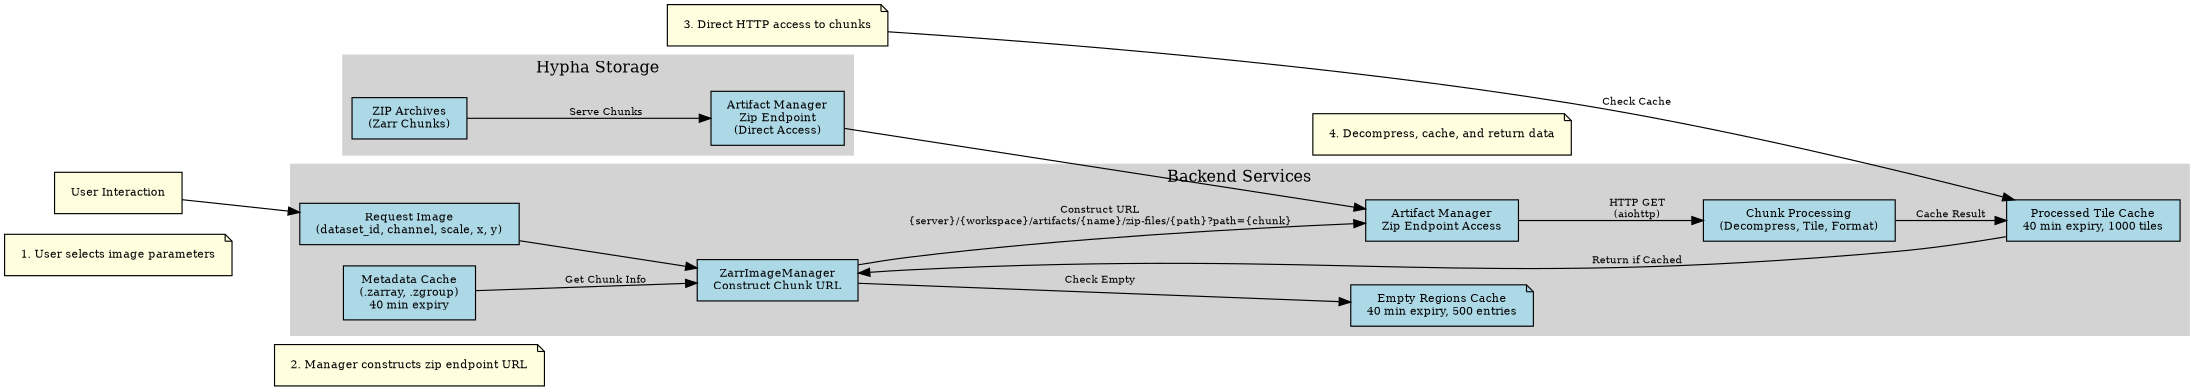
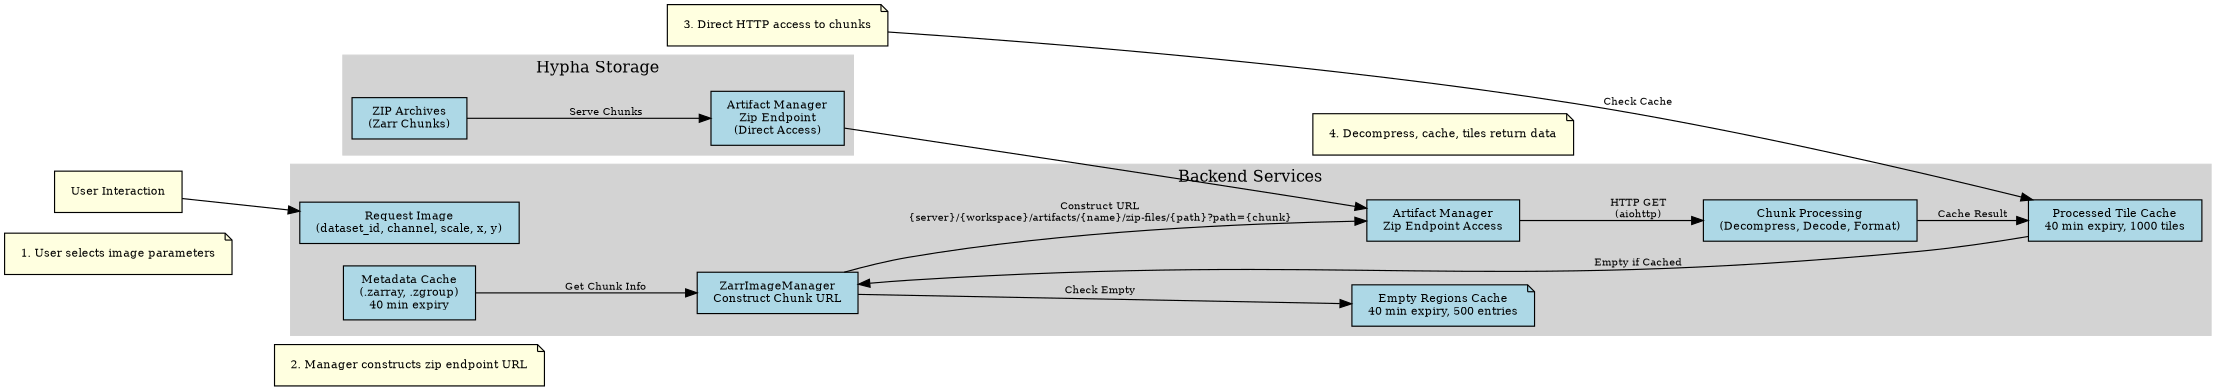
node "4. Decompress, cache, and return data": label "4. Decompress, cache, and return data" -> "4. Decompress, cache, tiles return data"
node "Chunk Processing (Decompress, Tile, Format)": label "Chunk Processing (Decompress, Tile, Format)" -> "Chunk Processing (Decompress, Decode, Format)"
edge "Request Image (dataset_id, channel, scale, x, y)" -> "ZarrImageManager Construct Chunk URL": removed
edge "Processed Tile Cache 40 min expiry, 1000 tiles" -> "ZarrImageManager Construct Chunk URL": label "Return if Cached" -> "Empty if Cached"
